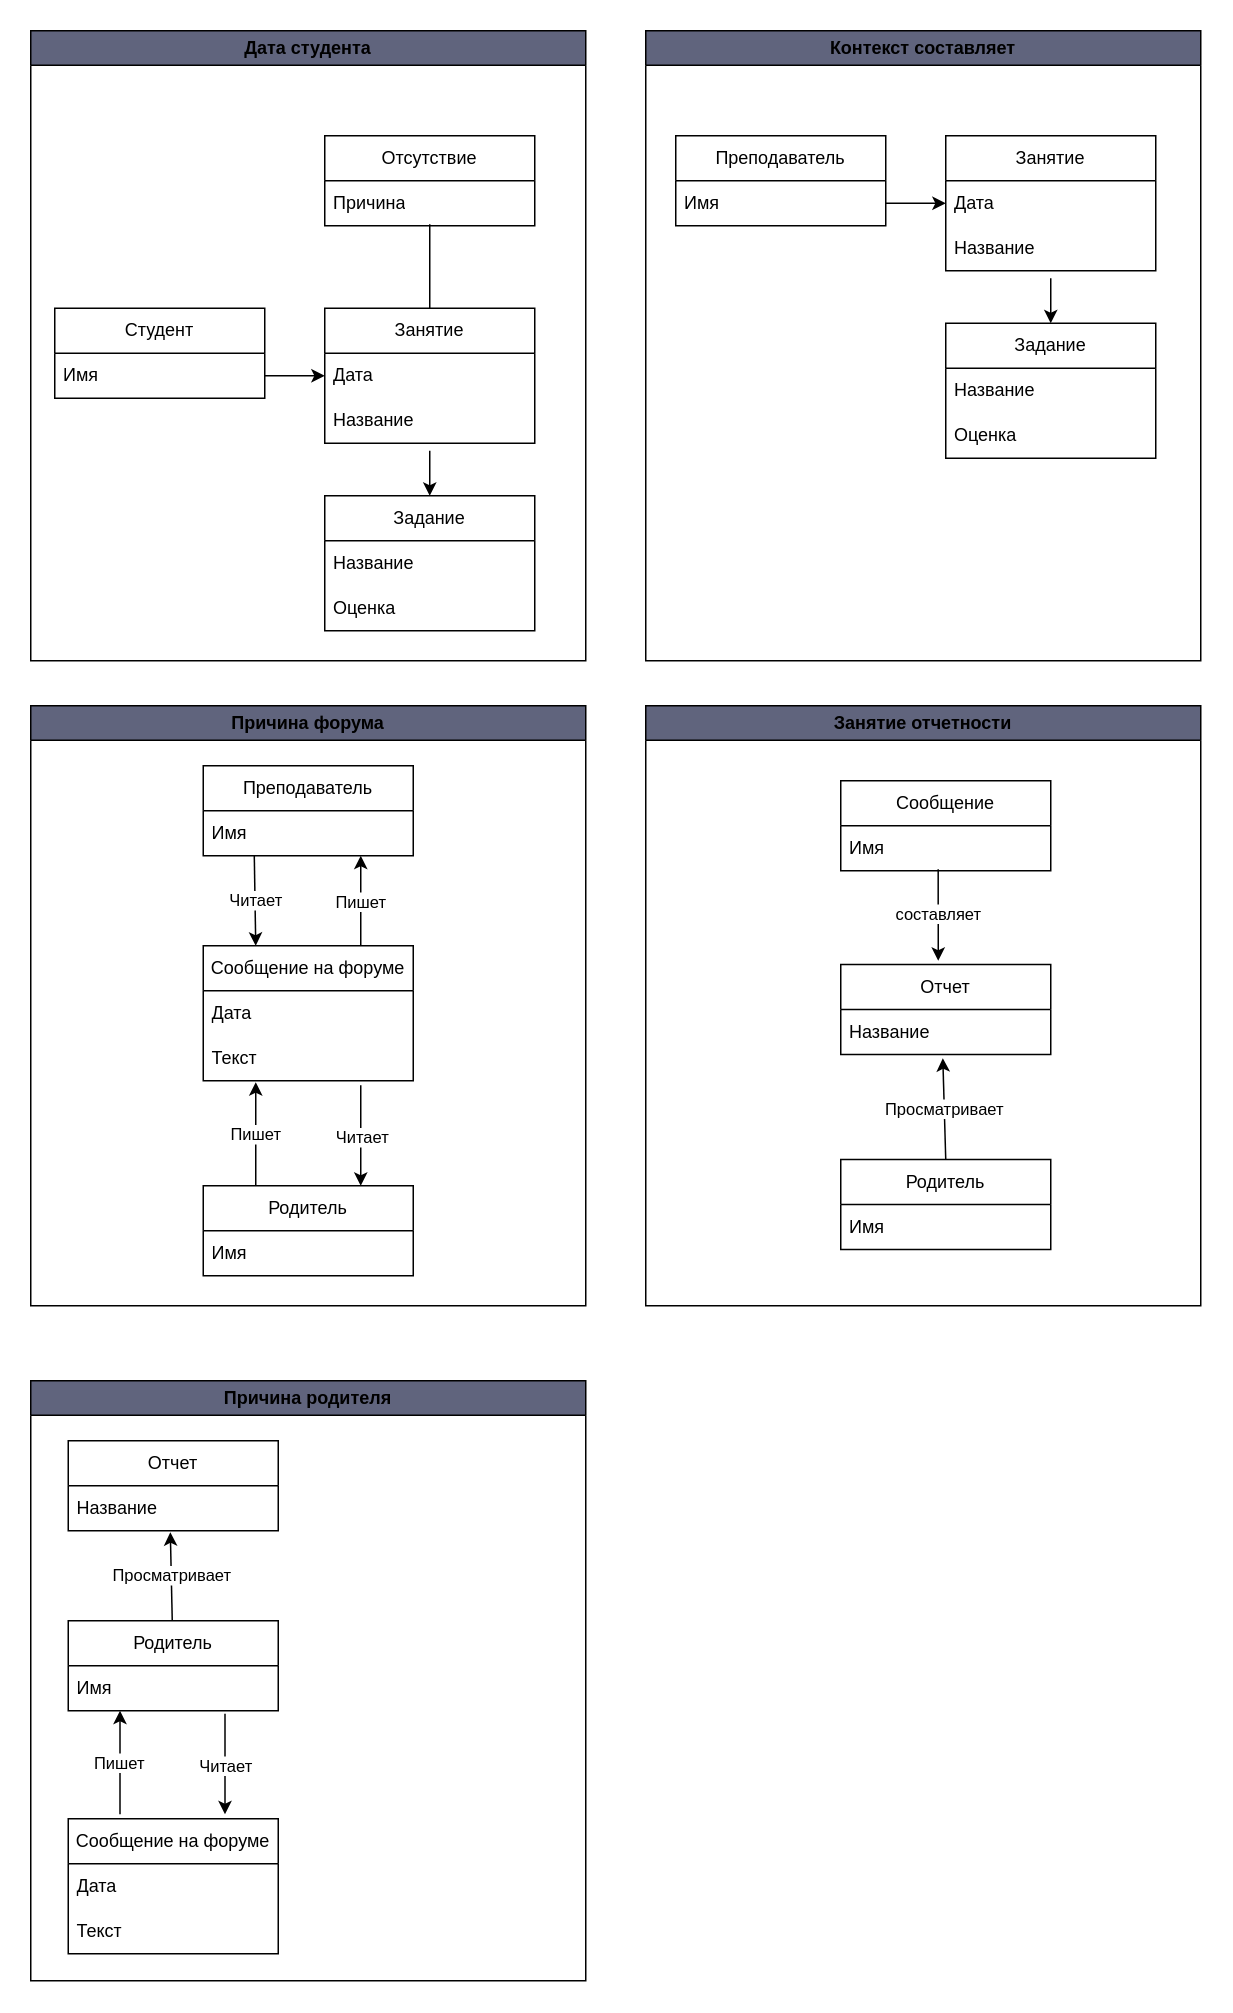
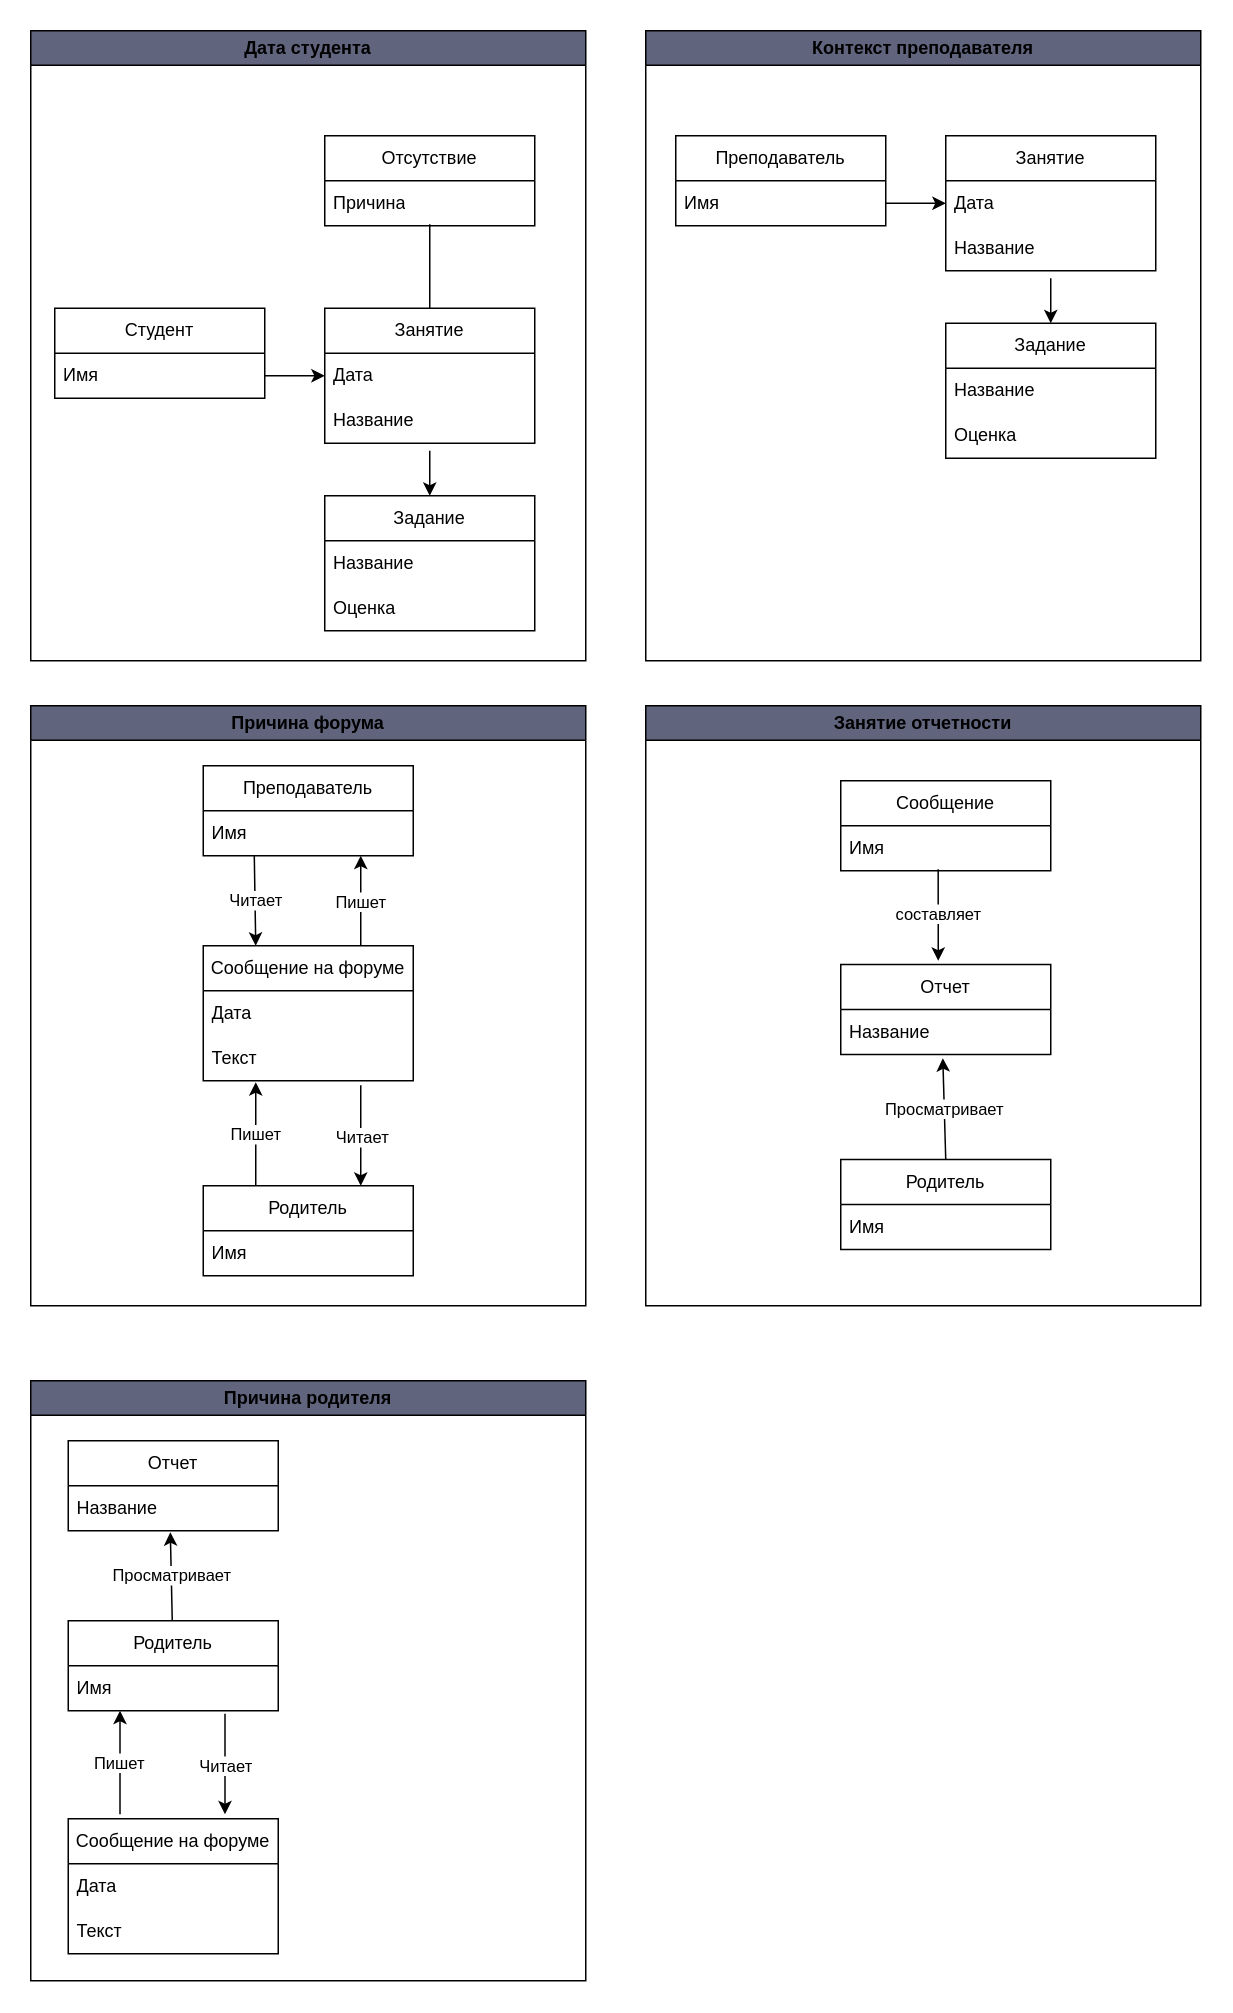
node "Контекст составляет": label "Контекст составляет" -> "Контекст преподавателя"
